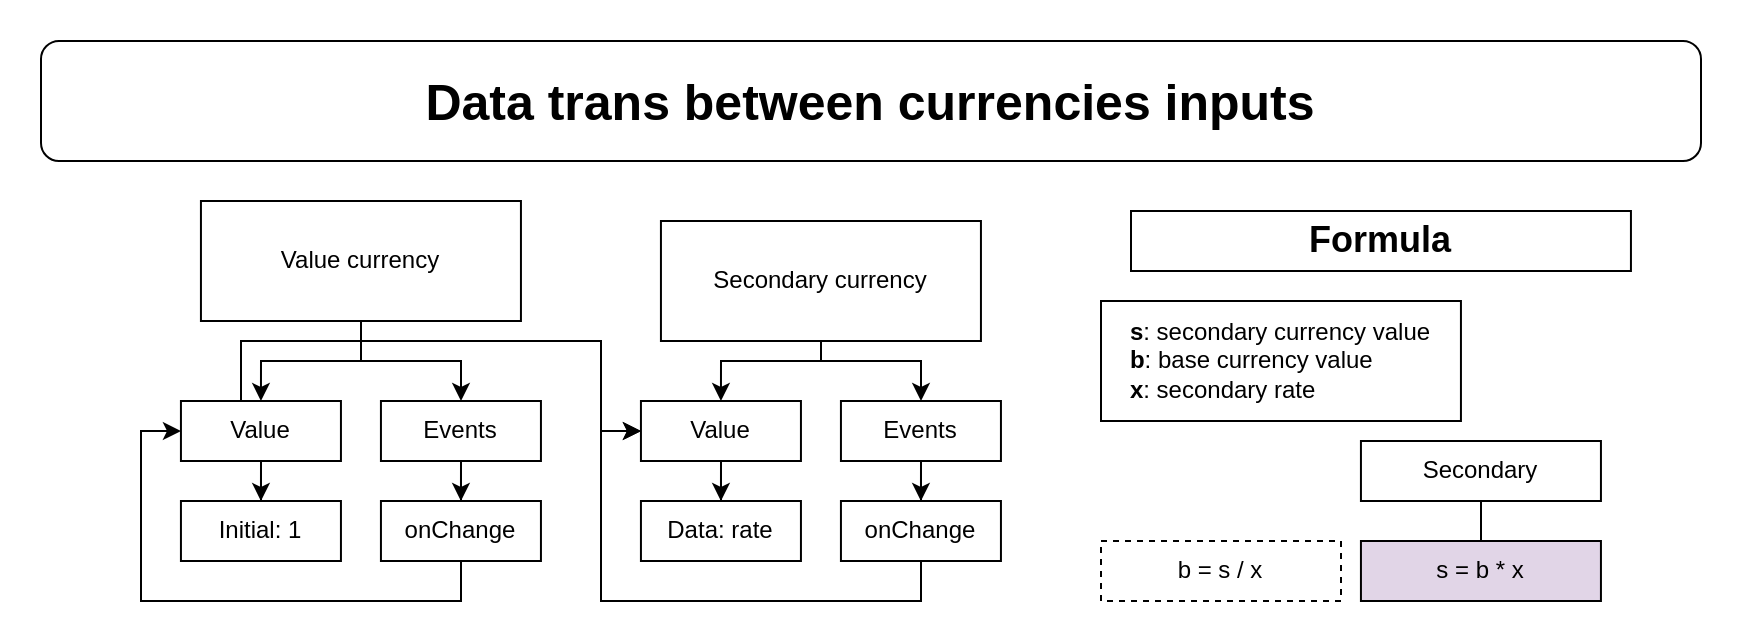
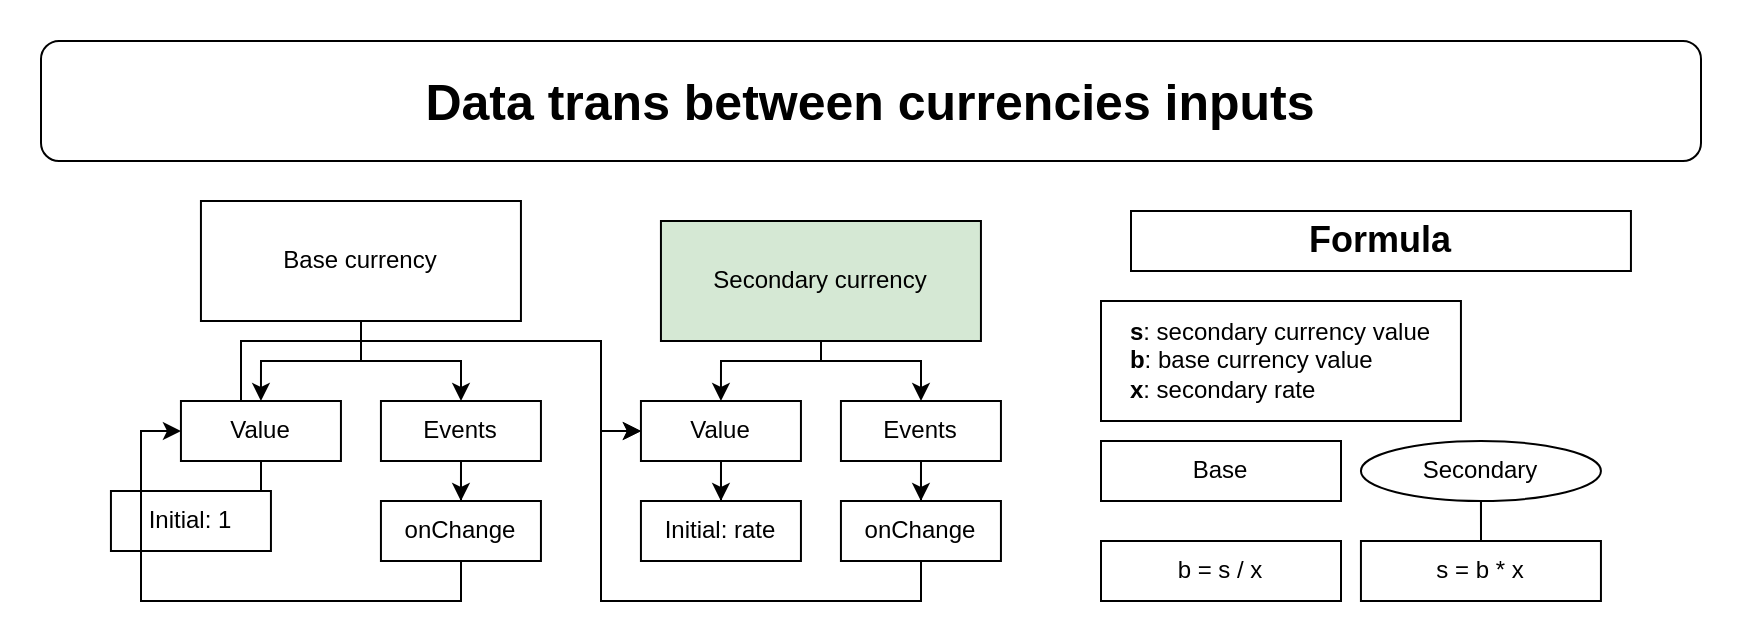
node "Value currency": label "Value currency" -> "Base currency"
node "Secondary currency": fillcolor #ffffff -> #d5e8d4
node "Base": added
node "Secondary": shape rectangle -> ellipse
node "Initial: 1": moved (261, 531) -> (191, 521)
node "Data: rate": label "Data: rate" -> "Initial: rate"
node "b = s / x": style dashed -> solid
node "s = b * x": fillcolor #e1d5e7 -> #ffffff
